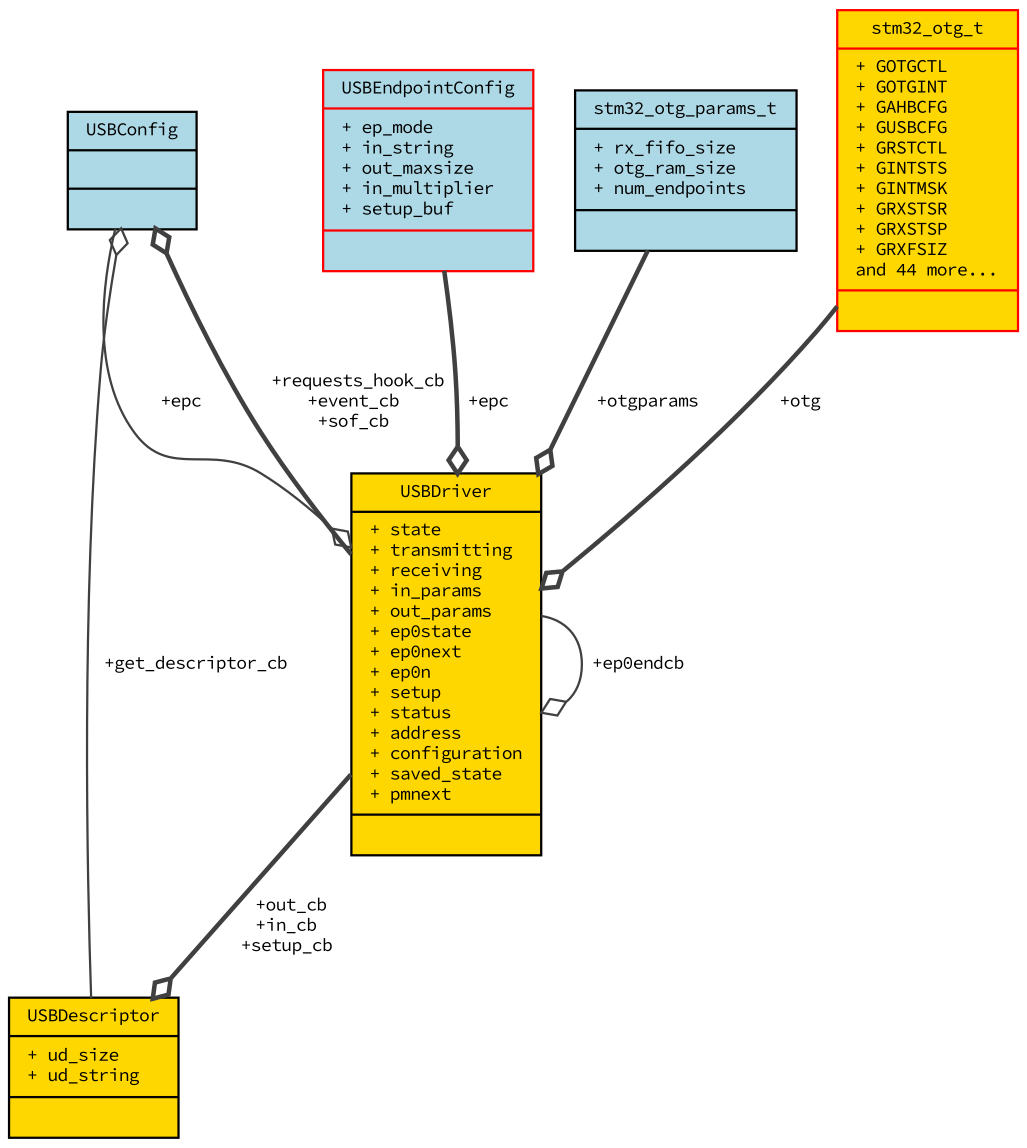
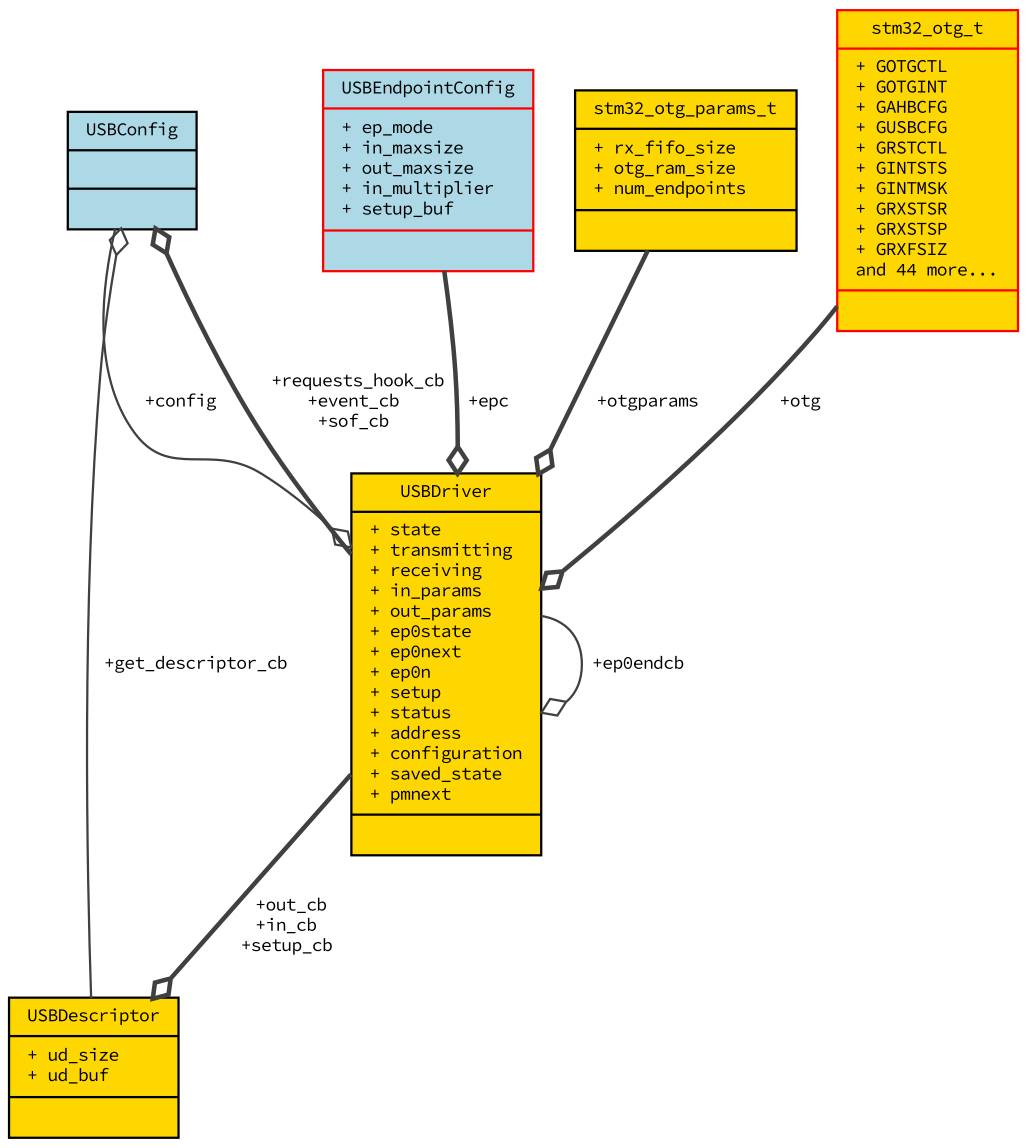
node "USBEndpointConfig": text "+ in_string" -> "+ in_maxsize"
node "stm32_otg_params_t": fillcolor lightblue -> gold
edge "USBConfig" -> "USBDriver": label " +epc" -> " +config"
node "USBDescriptor": text "+ ud_string" -> "+ ud_buf"
